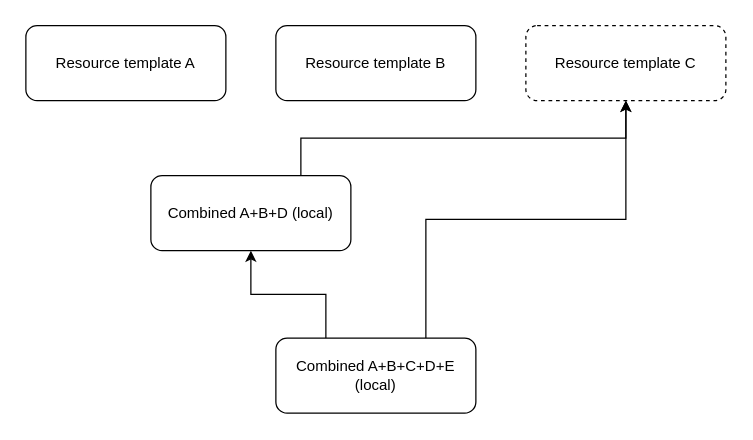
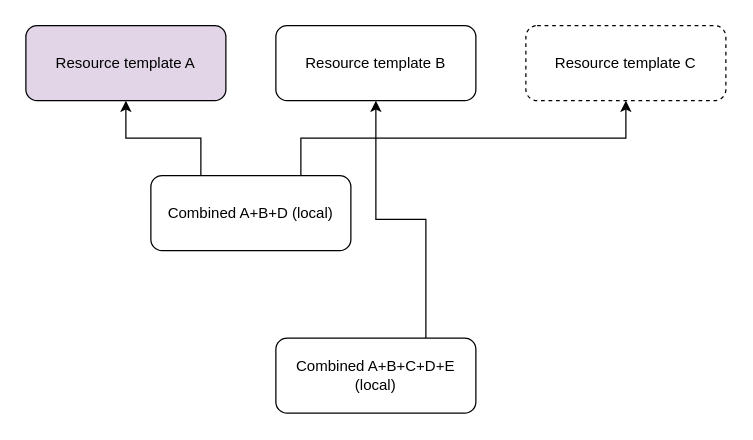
node "Resource template A": fillcolor #ffffff -> #e1d5e7
edge "Combined A+B+D (local)" -> "Resource template A": added
edge "Combined A+B+C+D+E (local)" -> "Resource template C": now "Combined A+B+C+D+E (local)" -> "Resource template B"
edge "Combined A+B+C+D+E (local)" -> "Combined A+B+D (local)": removed
